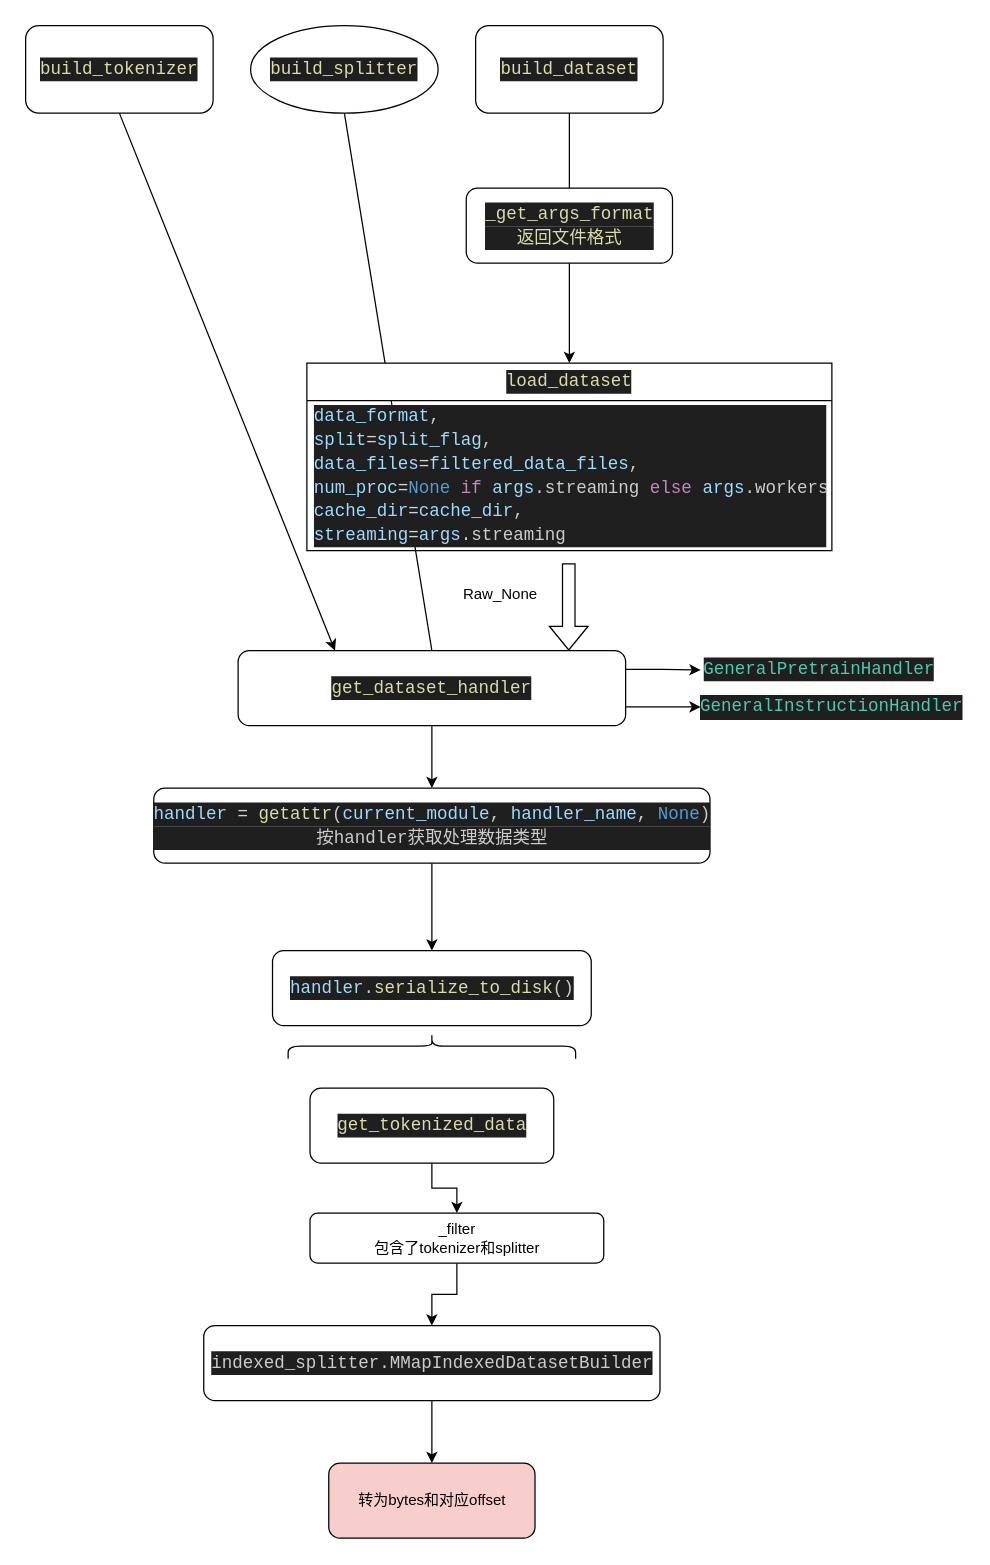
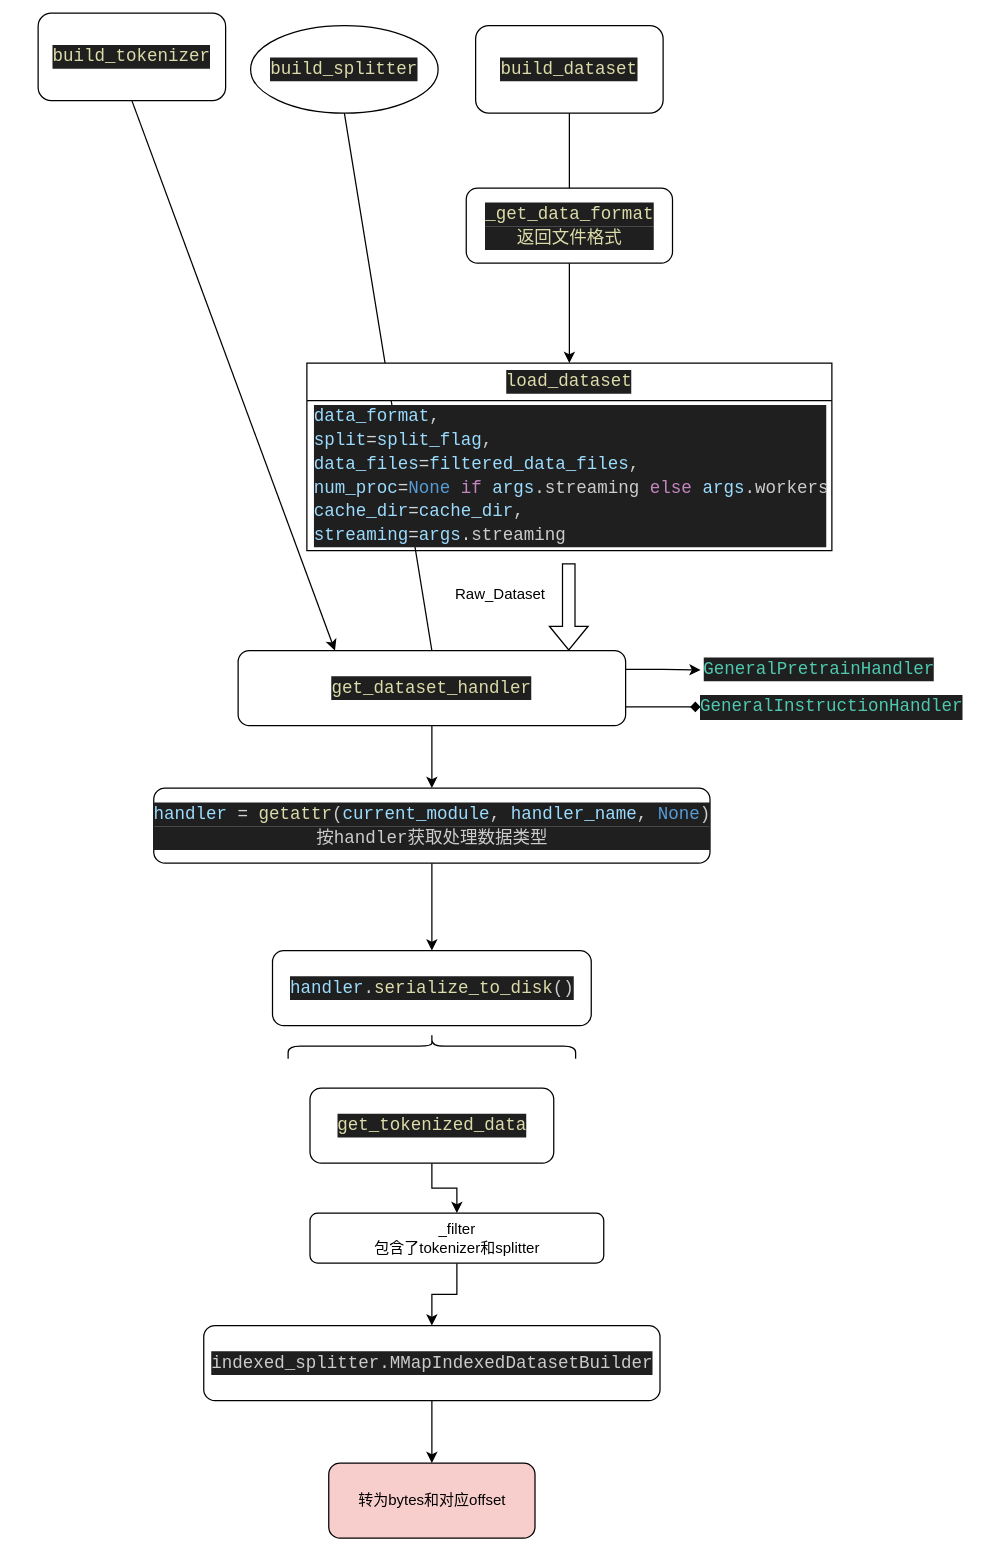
node "build_tokenizer": moved (119, 69) -> (132, 57)
node "_get_args_format 返回文件格式": label "_get_args_format 返回文件格式" -> "_get_data_format 返回文件格式"
node "Raw_None": label "Raw_None" -> "Raw_Dataset"
edge "get_dataset_handler" -> "GeneralInstructionHandler": arrowhead classic -> diamond
